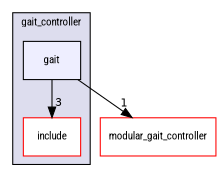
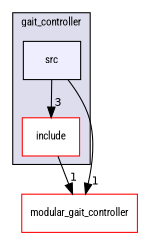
node "gait": label "gait" -> "src"
edge "include" -> "modular_gait_controller": added
